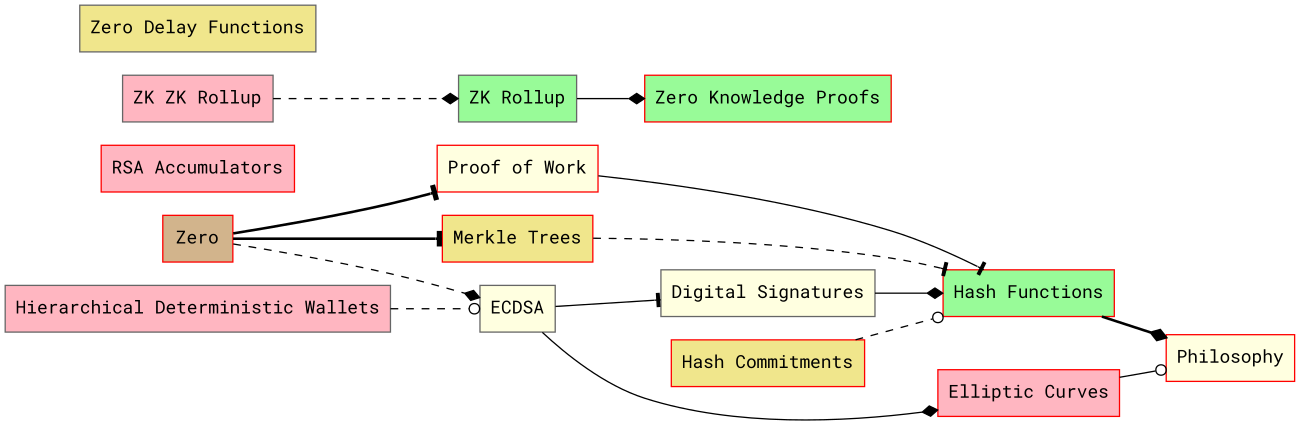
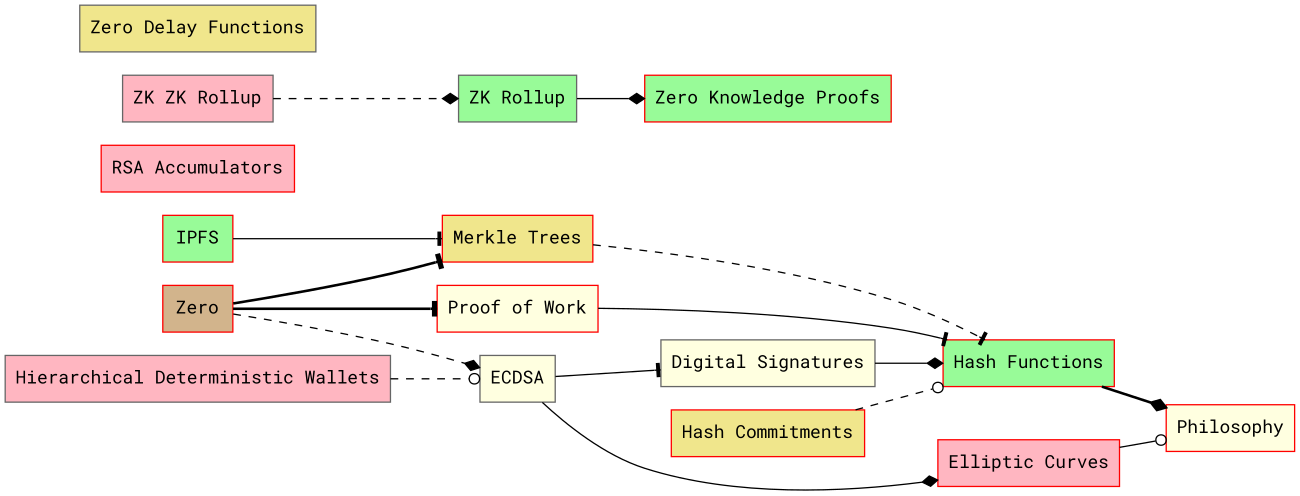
node "IPFS": added
